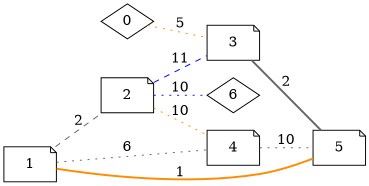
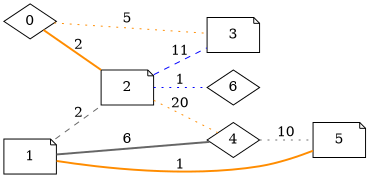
edge "0" -- "2": added, label "2"
edge "2" -- "6": label "10" -> "1"
edge "3" -- "5": removed, label "2"
edge "2" -- "4": label "10" -> "20"
node "4": shape note -> diamond
edge "4" -- "1": style dotted -> bold
